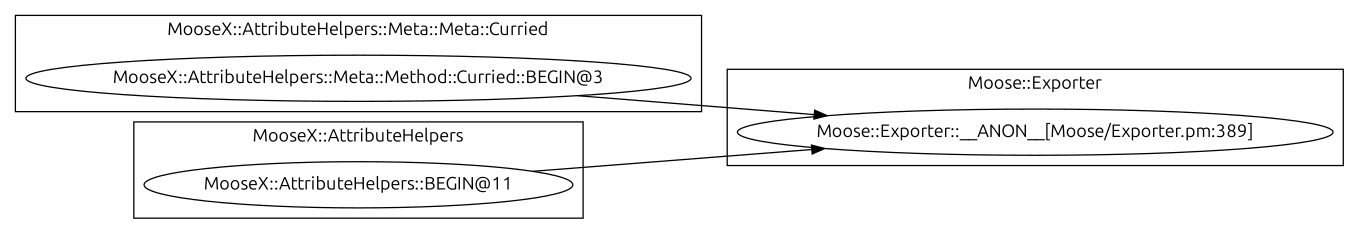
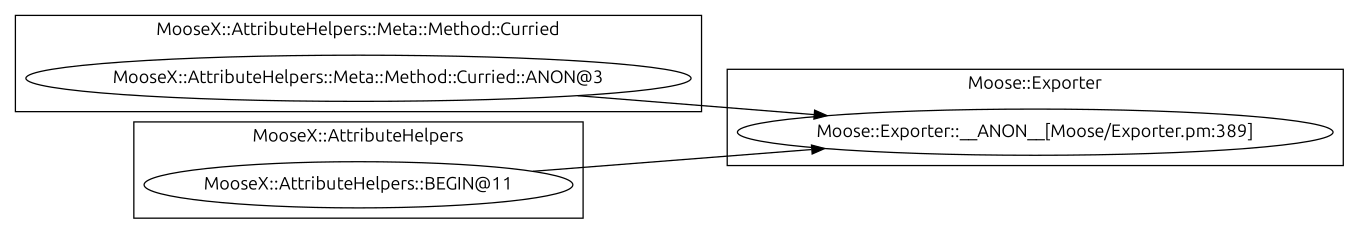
cluster "MooseX::AttributeHelpers::Meta::Meta::Curried": label "MooseX::AttributeHelpers::Meta::Meta::Curried" -> "MooseX::AttributeHelpers::Meta::Method::Curried"
node "MooseX::AttributeHelpers::Meta::Method::Curried::BEGIN@3": label "MooseX::AttributeHelpers::Meta::Method::Curried::BEGIN@3" -> "MooseX::AttributeHelpers::Meta::Method::Curried::ANON@3"
